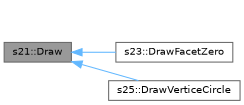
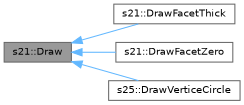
node "s21::DrawFacetThick": added
node "s23::DrawFacetZero": label "s23::DrawFacetZero" -> "s21::DrawFacetZero"
